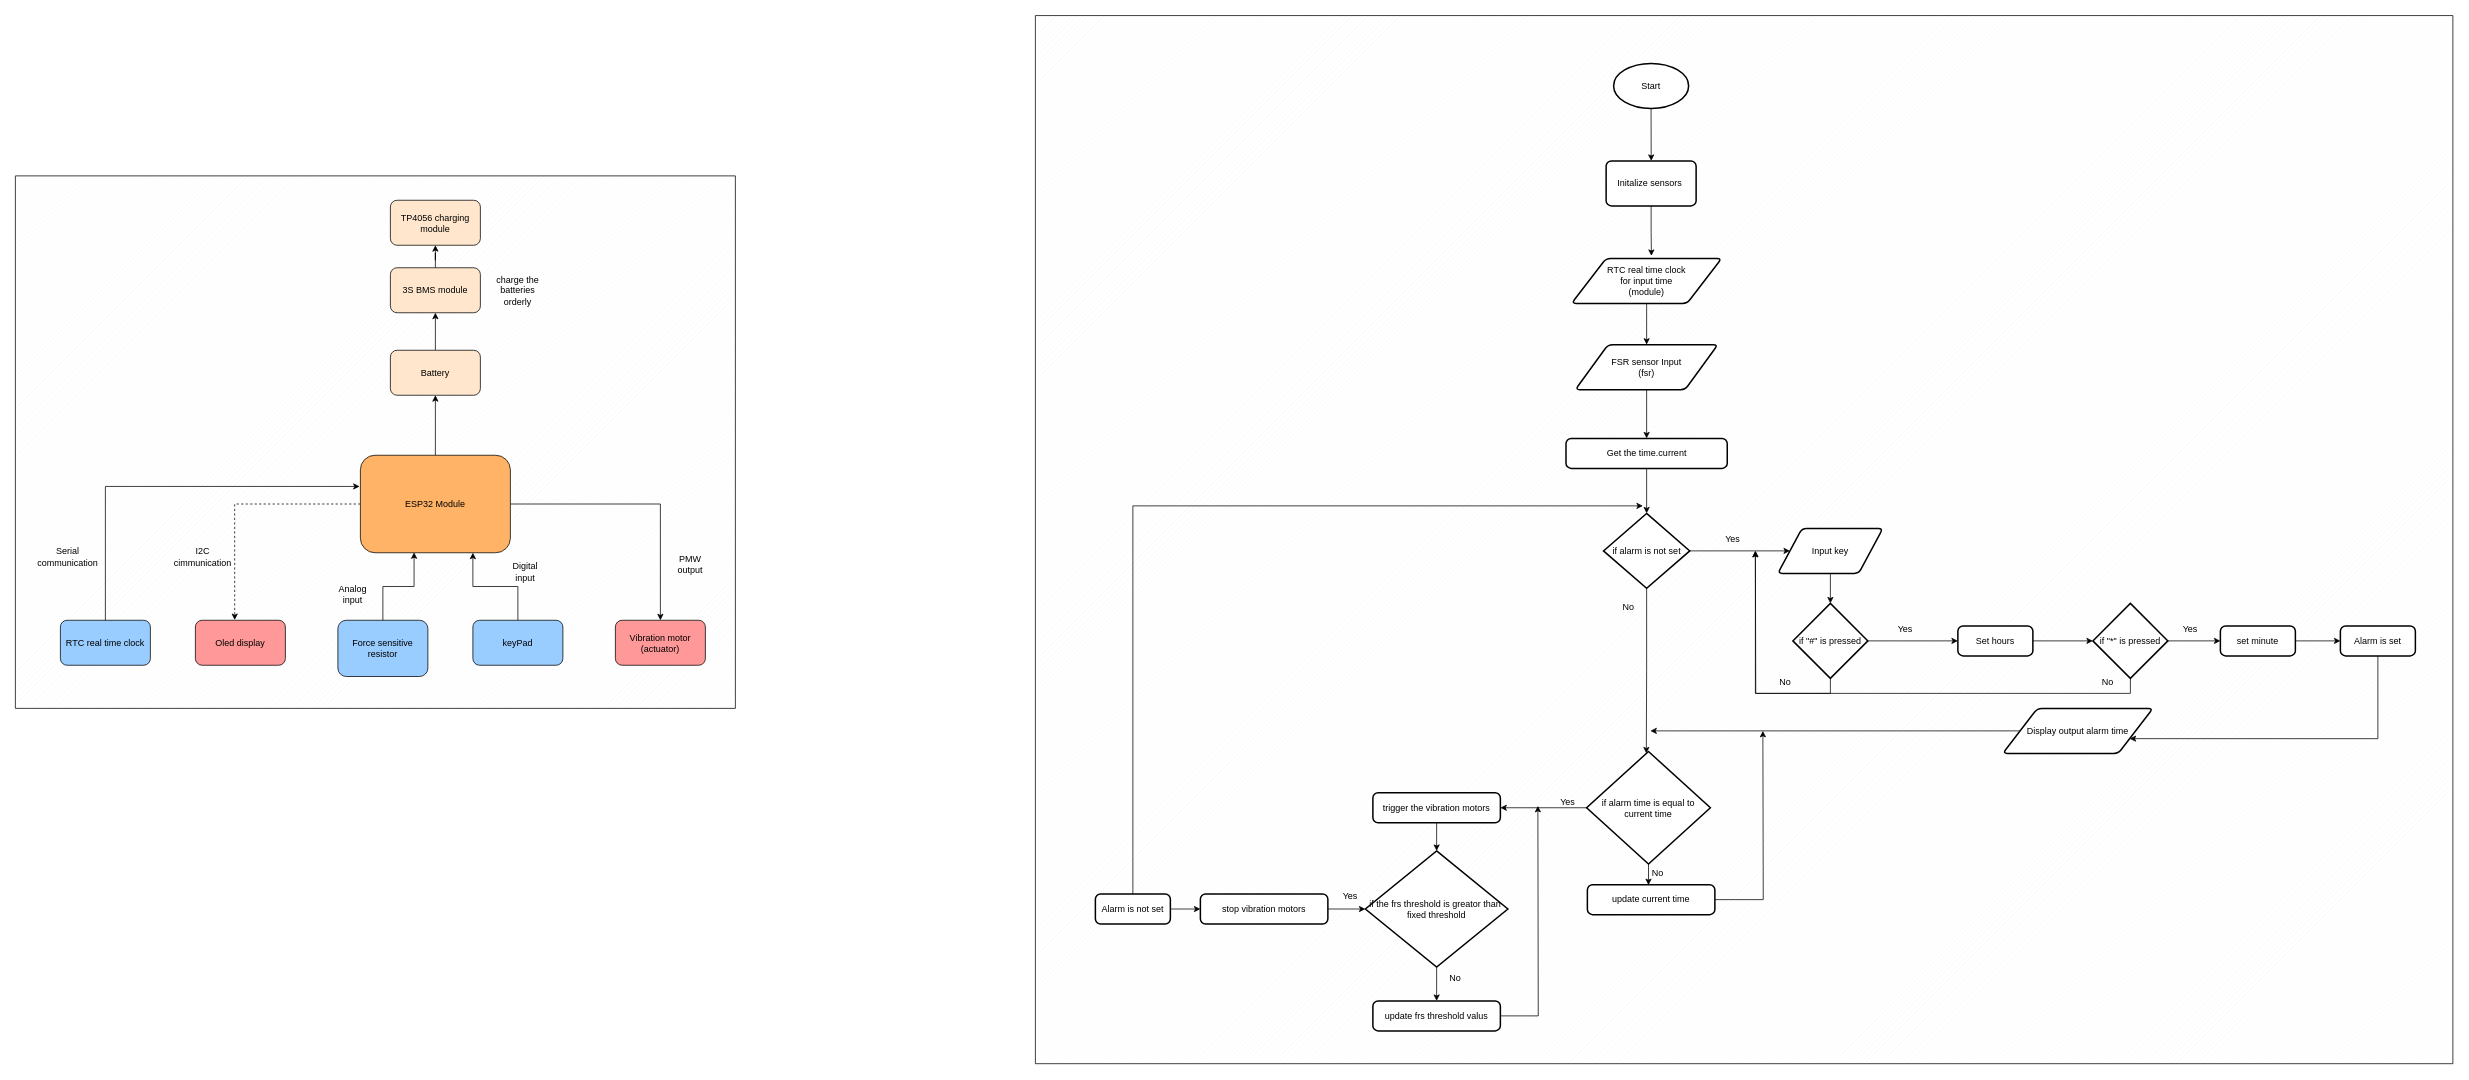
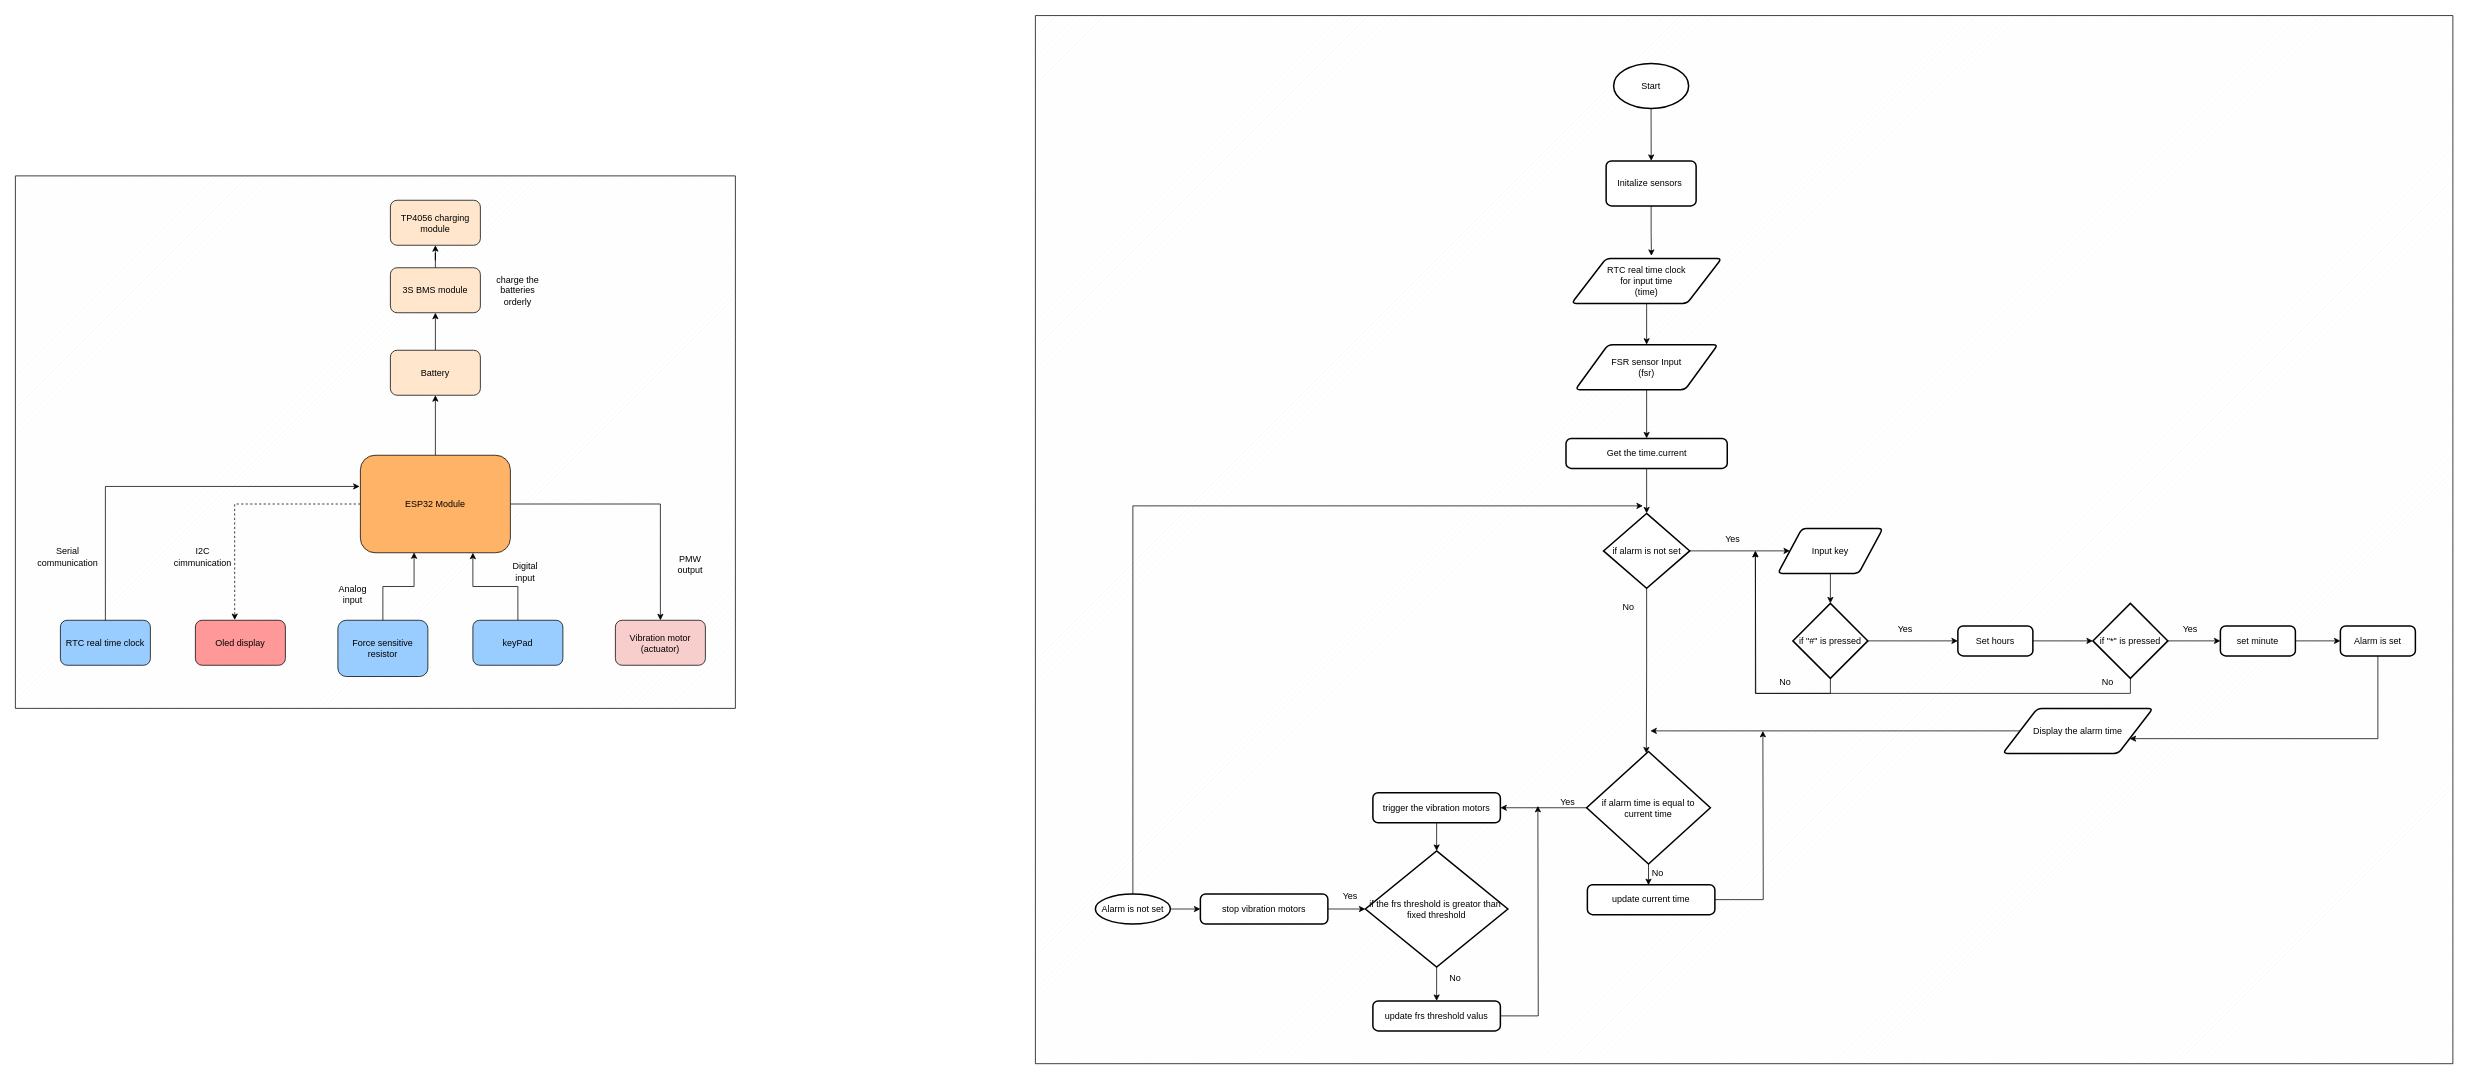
node "RTC real time clock for input time (module)": label "RTC real time clock for input time (module)" -> "RTC real time clock for input time (time)"
node "Vibration motor (actuator)": fillcolor #ff9999 -> #f8cecc
node "Display output alarm time": label "Display output alarm time" -> "Display the alarm time"
node "Alarm is not set": shape rounded rectangle -> ellipse
